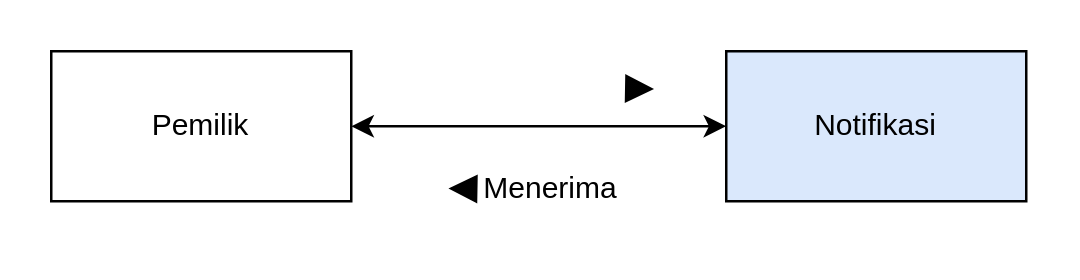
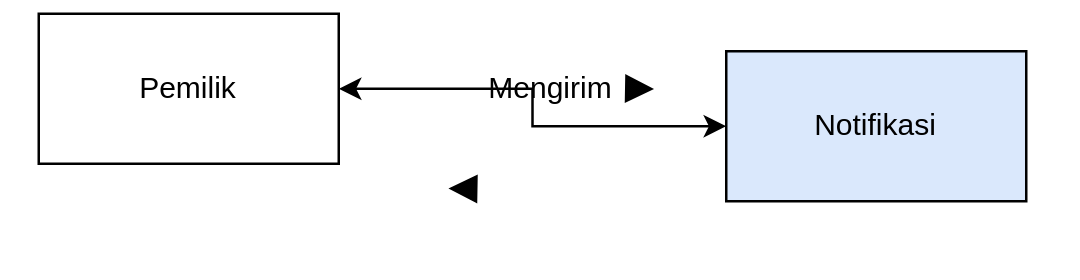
node "Mengirim": added
node "Pemilik": moved (201, 126) -> (189, 89)
node "Menerima": removed
